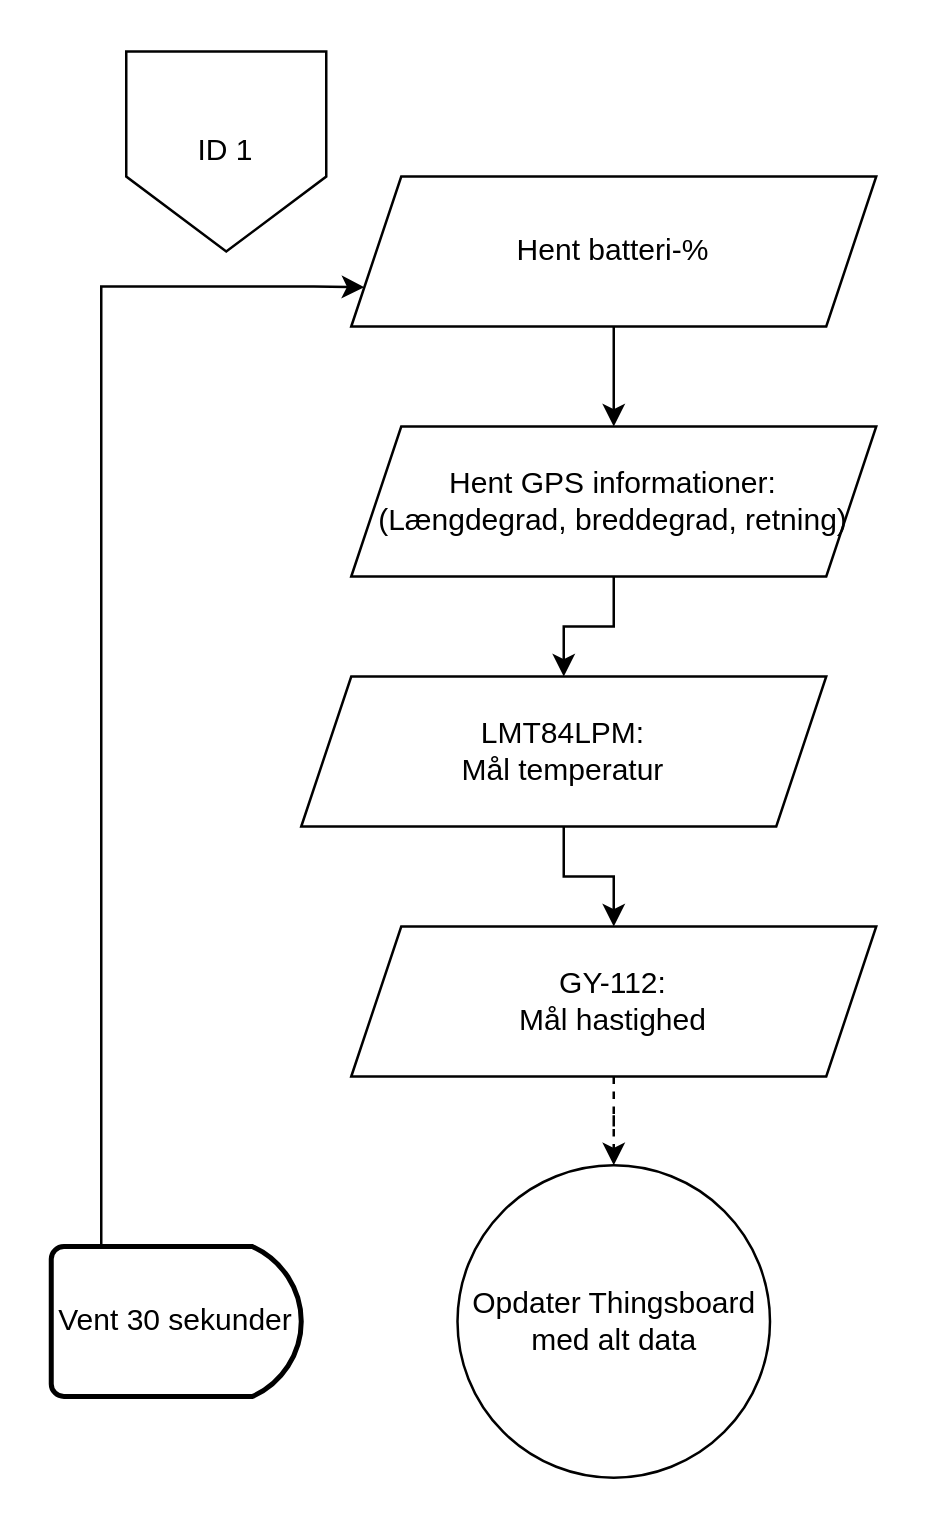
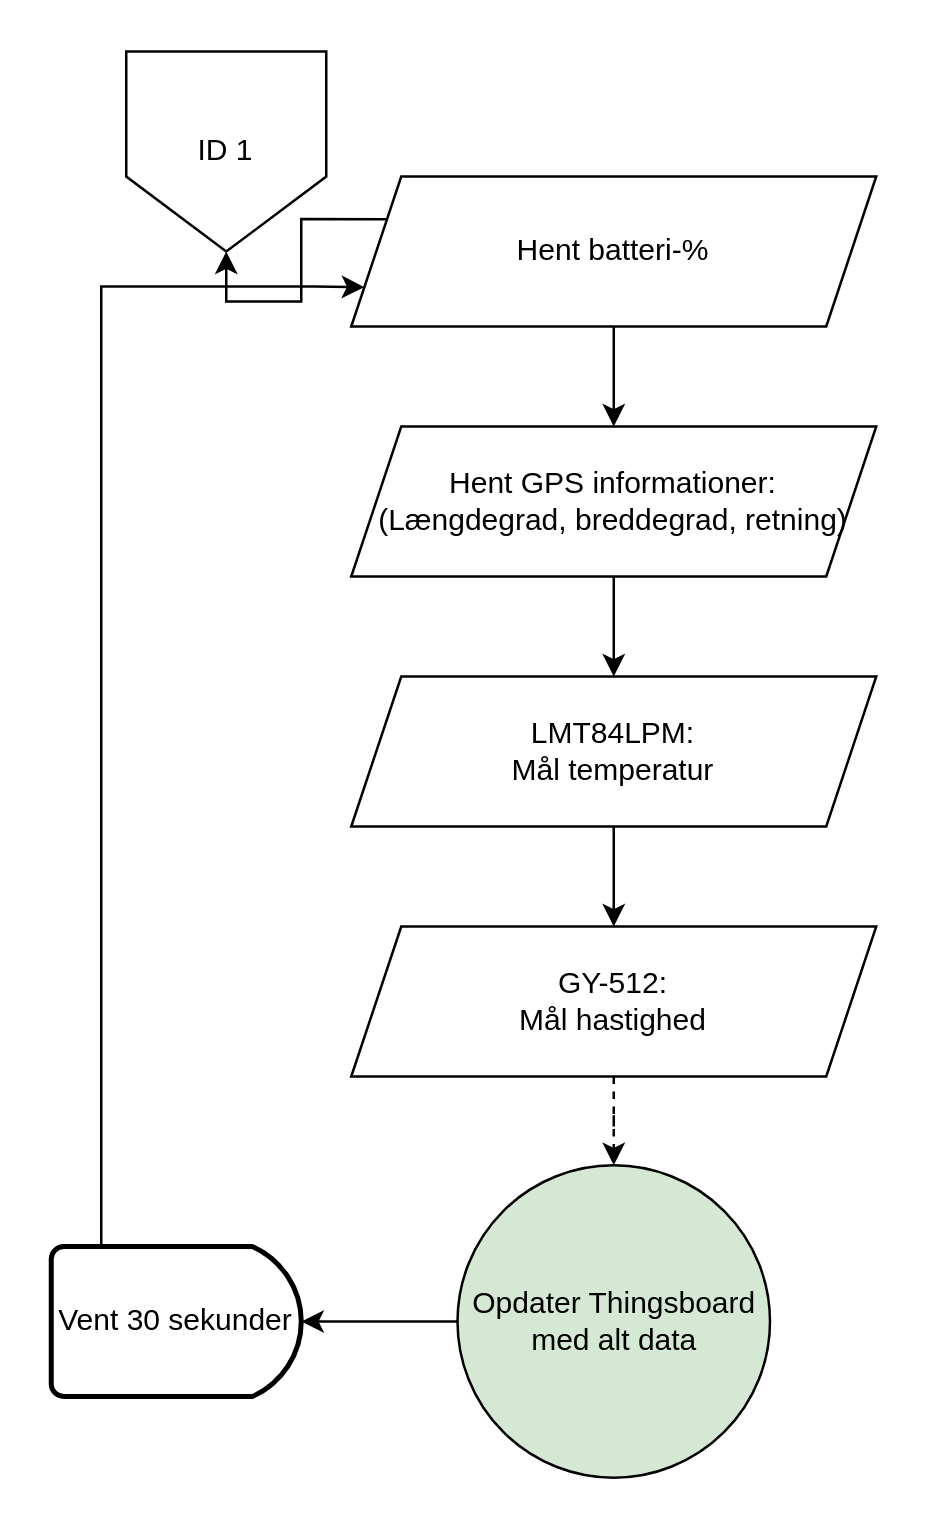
edge "Hent batteri-%" -> "ID 1": added
node "LMT84LPM: Mål temperatur": moved (564, 751) -> (614, 751)
node "GY-112: Mål hastighed": label "GY-112: Mål hastighed" -> "GY-512: Mål hastighed"
edge "Opdater Thingsboard med alt data" -> "Vent 30 sekunder": added
node "Opdater Thingsboard med alt data": fillcolor #ffffff -> #d5e8d4
